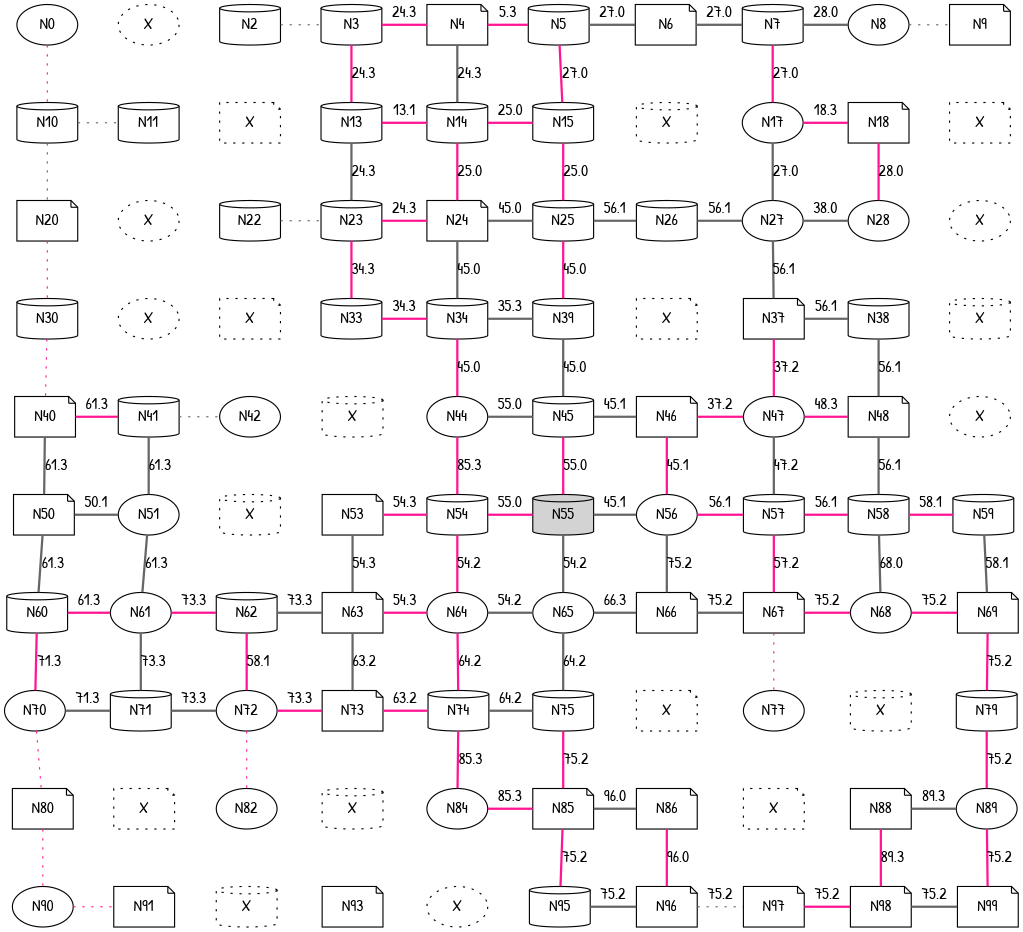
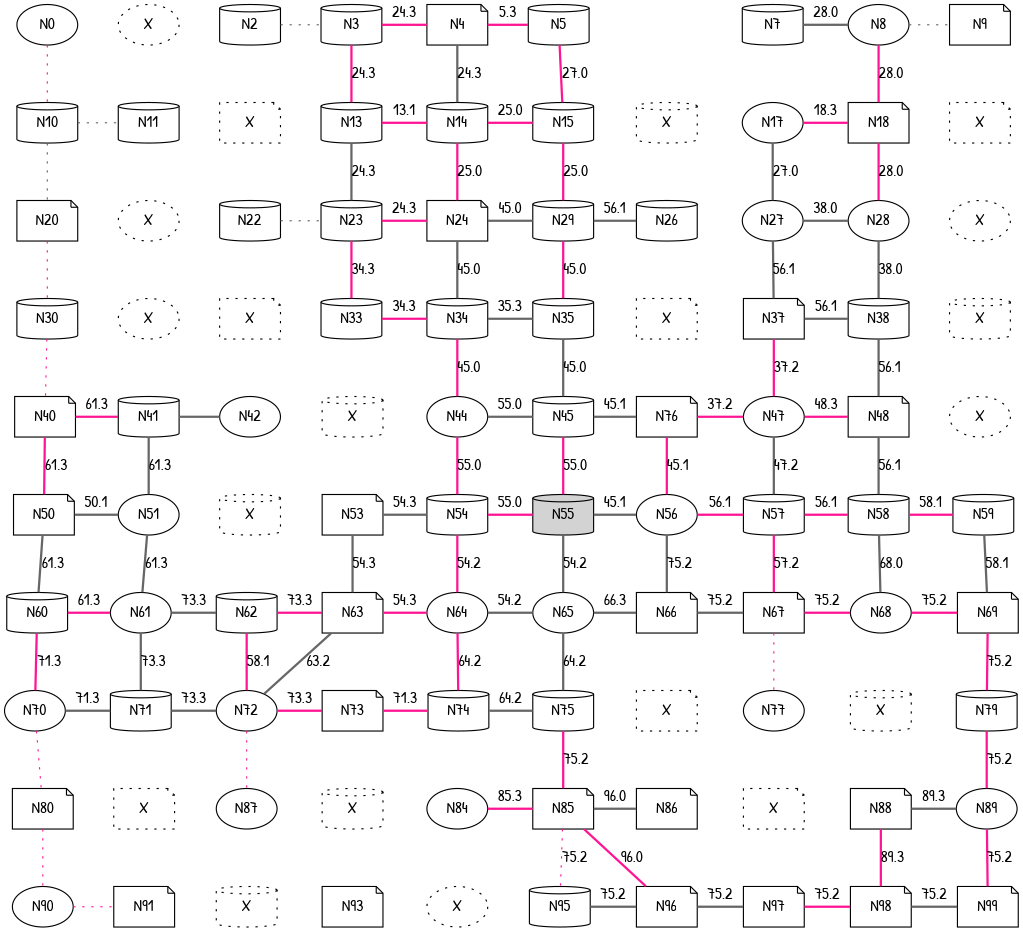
node "N6": removed
edge "N7" -- "N17": removed, label "27.0"
edge "N8" -- "N18": added, label "28.0"
node "N25": label "N25" -> "N29"
edge "N26" -- "N27": removed, label "56.1"
edge "N28" -- "N38": added, label "38.0"
node "N39": label "N39" -> "N35"
edge "N41" -- "N42": style dotted -> bold
node "N46": label "N46" -> "N76"
edge "N40" -- "N50": color gray40 -> deeppink
edge "N44" -- "N54": label "85.3" -> "55.0"
edge "N53" -- "N54": color deeppink -> gray40
edge "N61" -- "N62": color deeppink -> gray40
edge "N62" -- "N63": color gray40 -> deeppink
edge "N63" -- "N73": now "N63" -- "N72"
edge "N73" -- "N74": label "63.2" -> "71.3"
edge "N74" -- "N84": removed, label "85.3"
node "N82": label "N82" -> "N87"
edge "N85" -- "N95": style bold -> dotted
edge "N86" -- "N96": now "N85" -- "N96"
edge "N96" -- "N97": style dotted -> bold
